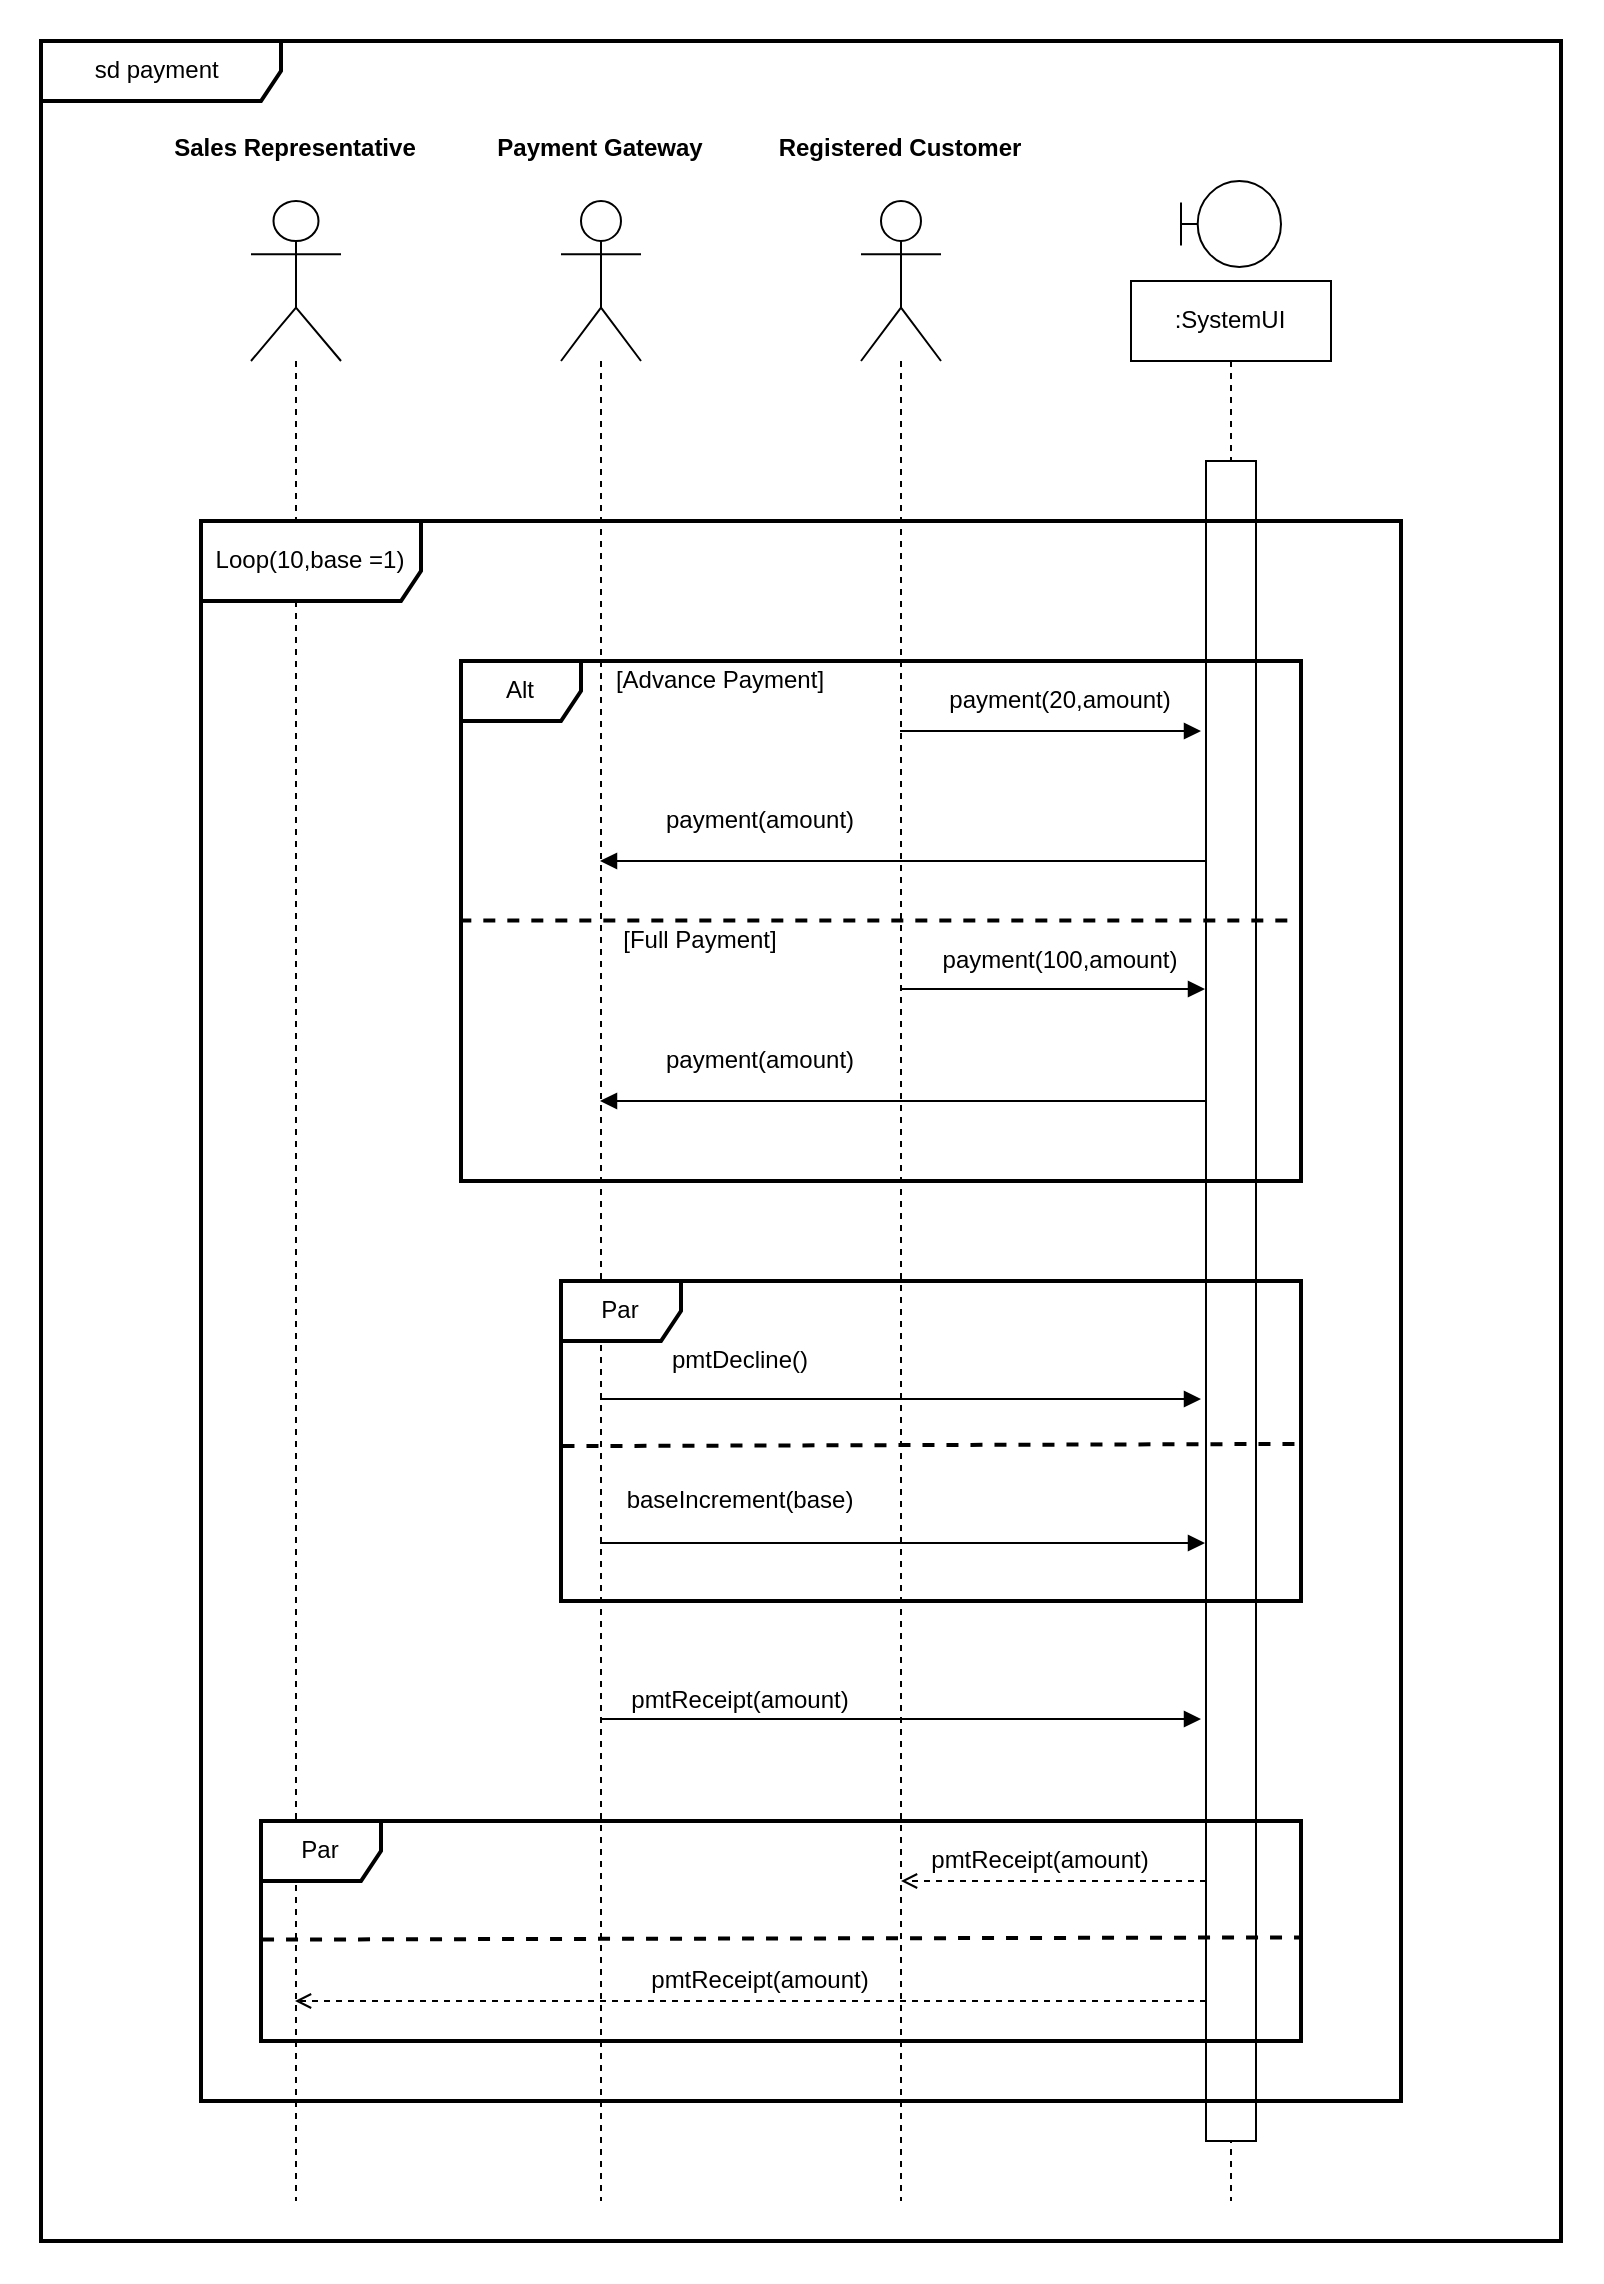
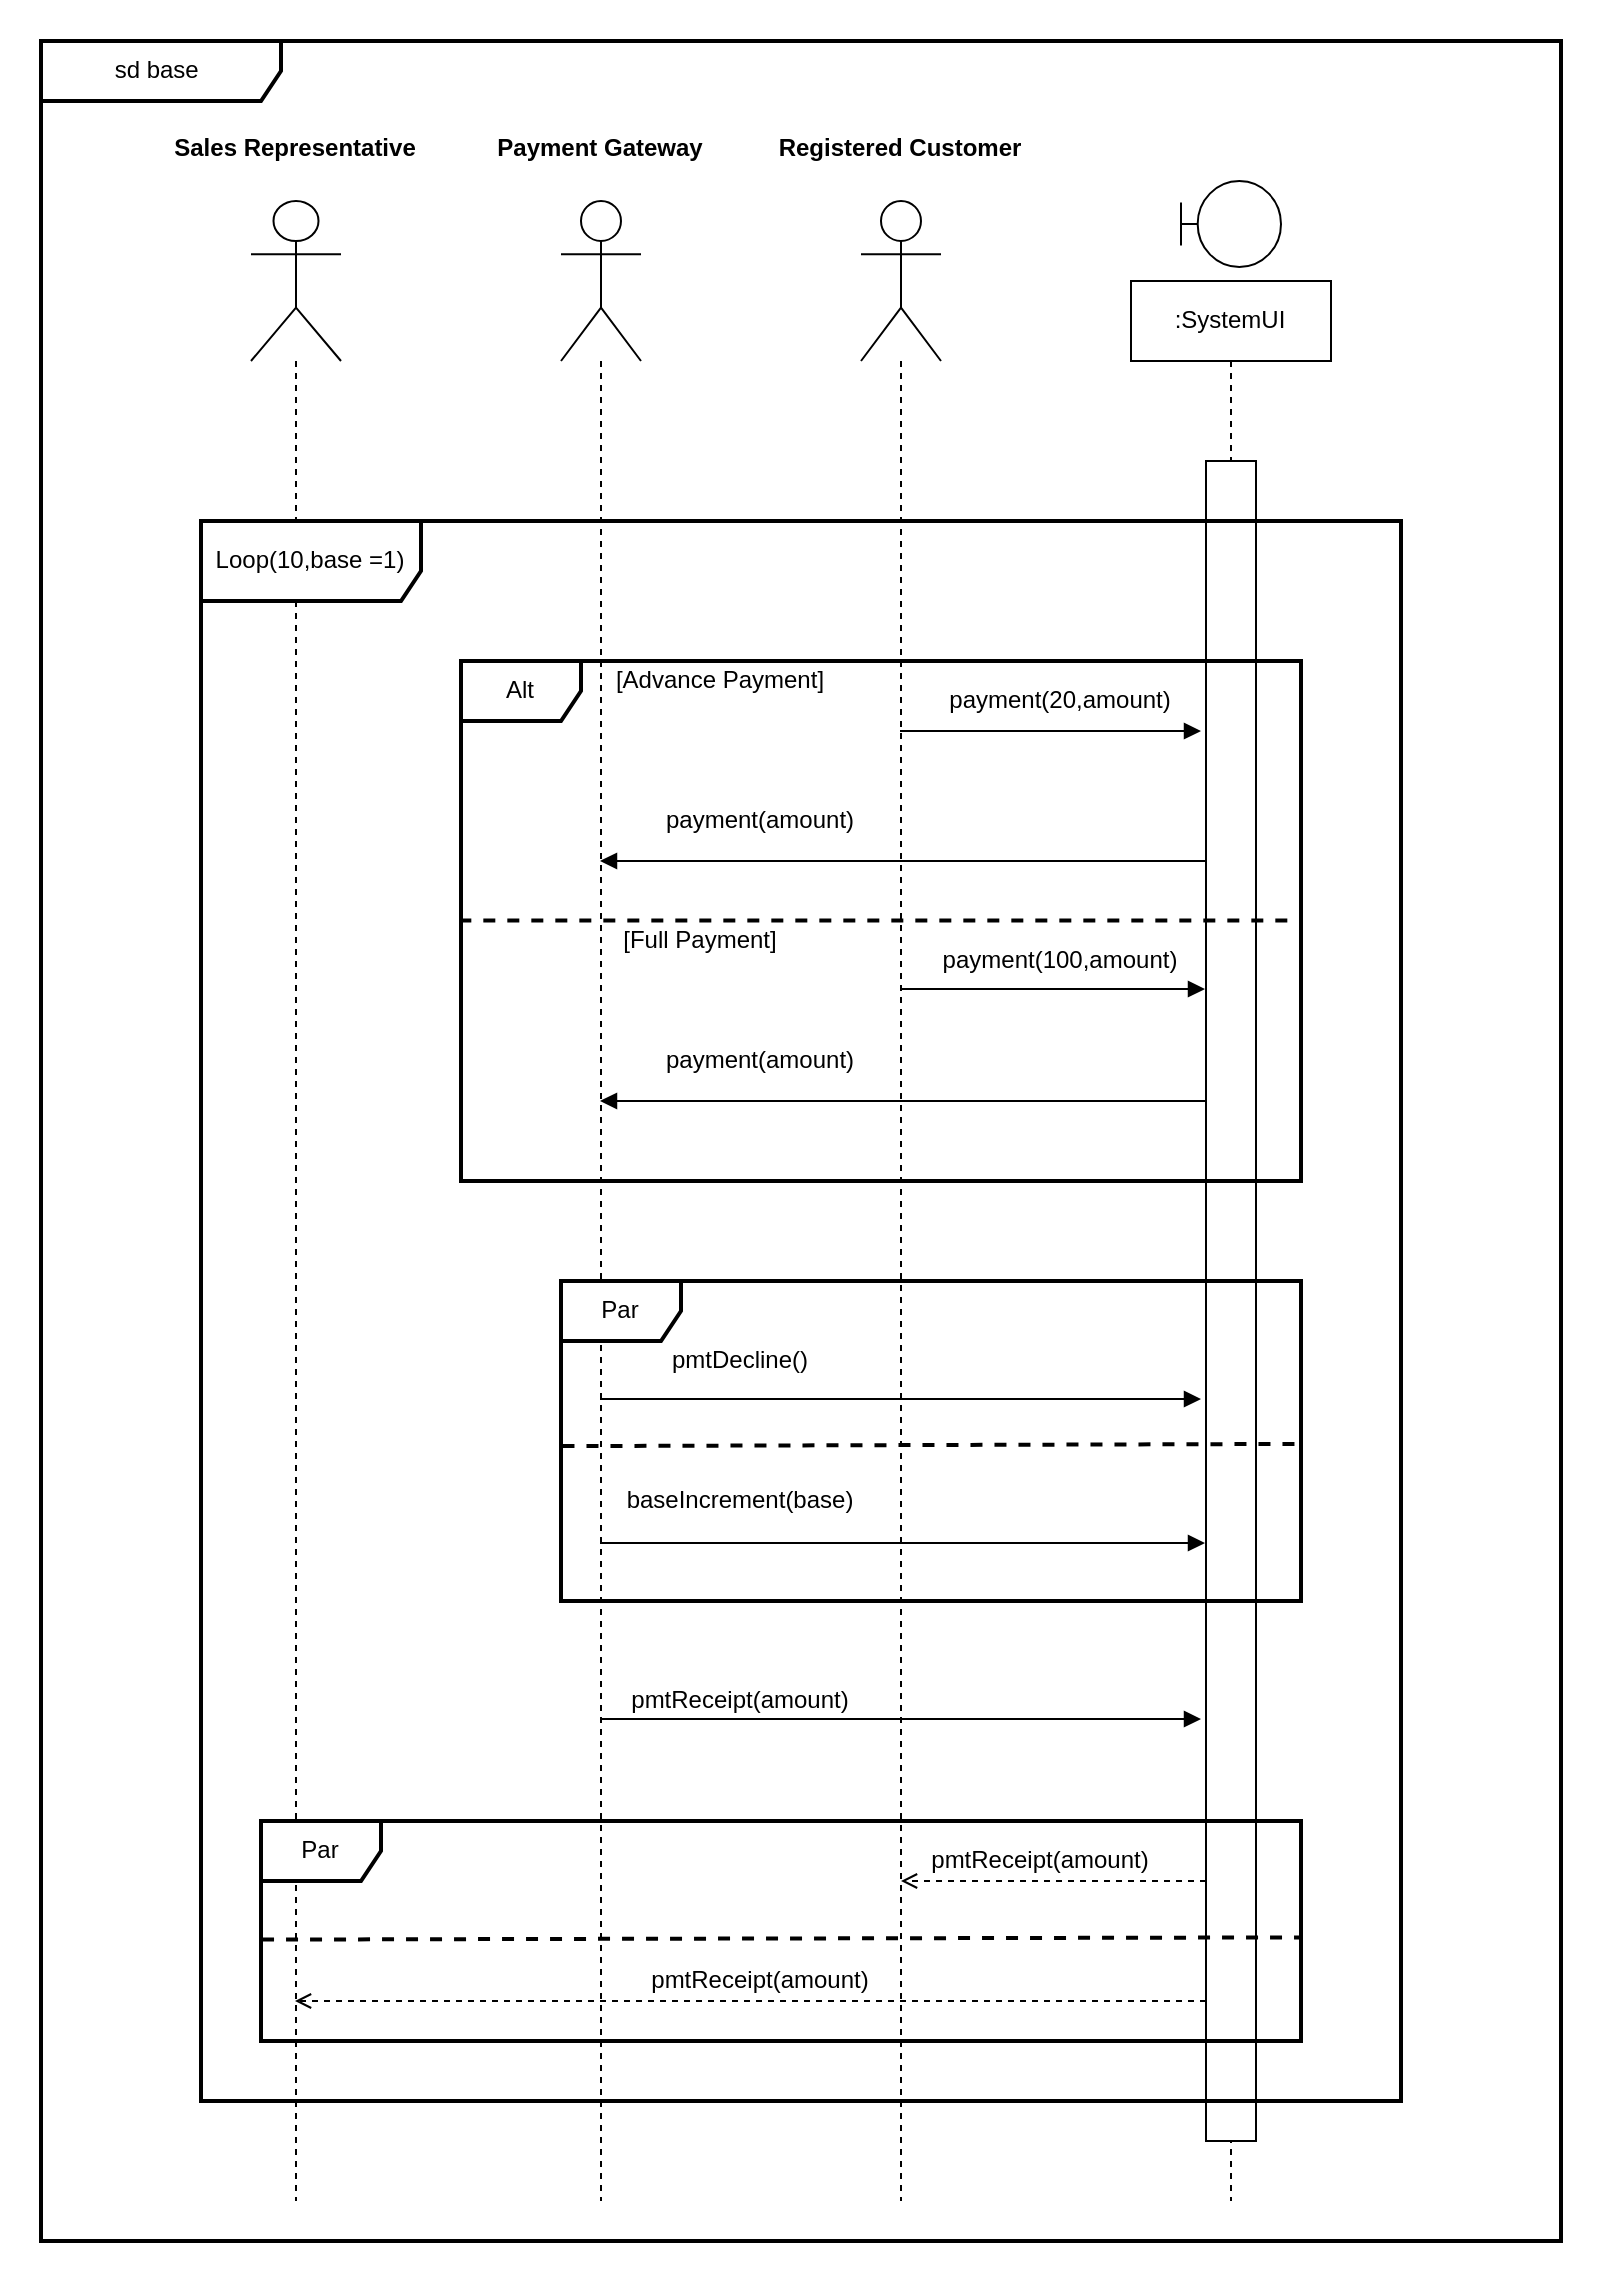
node "sd payment": label "sd payment" -> "sd base"
